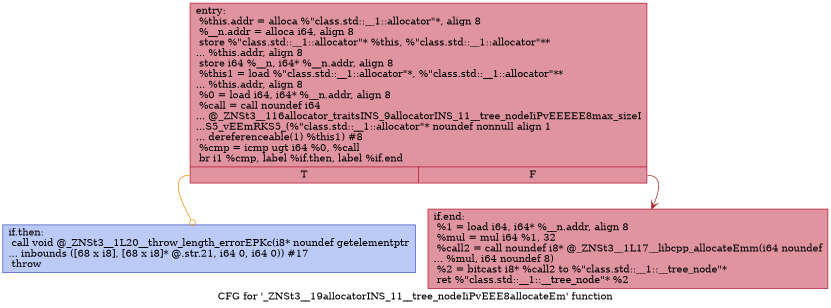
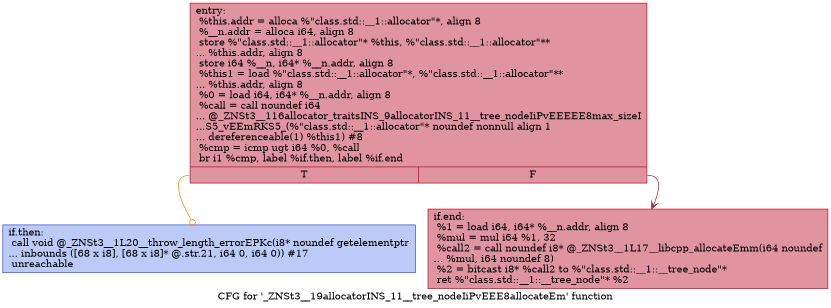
node "if.then:": text "throw" -> "unreachable"
